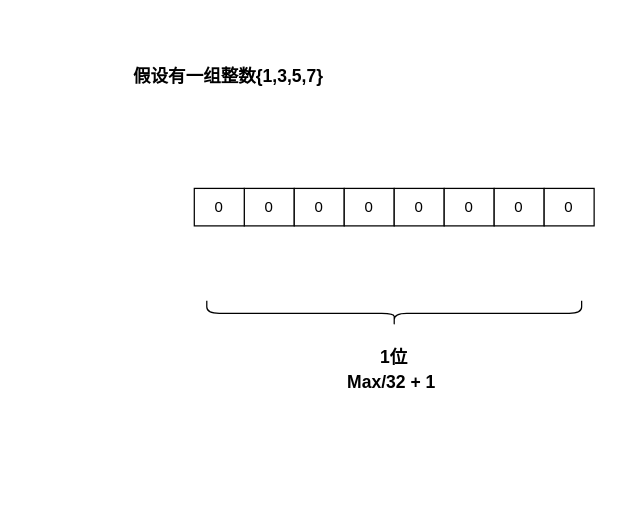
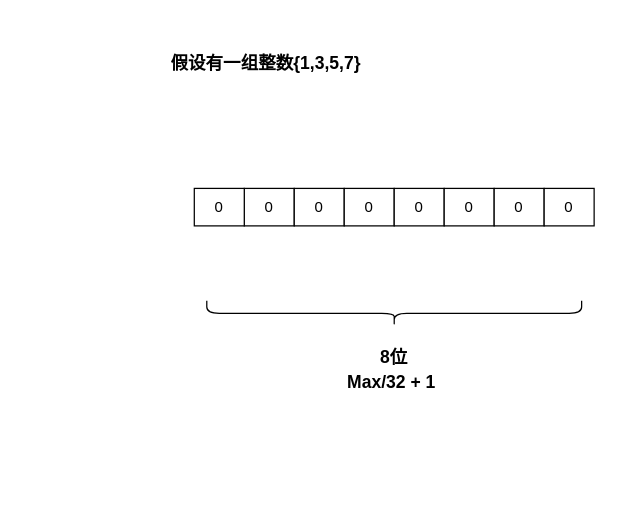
node "假设有一组整数{1,3,5,7}": moved (229, 76) -> (266, 63)
node "1位": label "1位" -> "8位"
